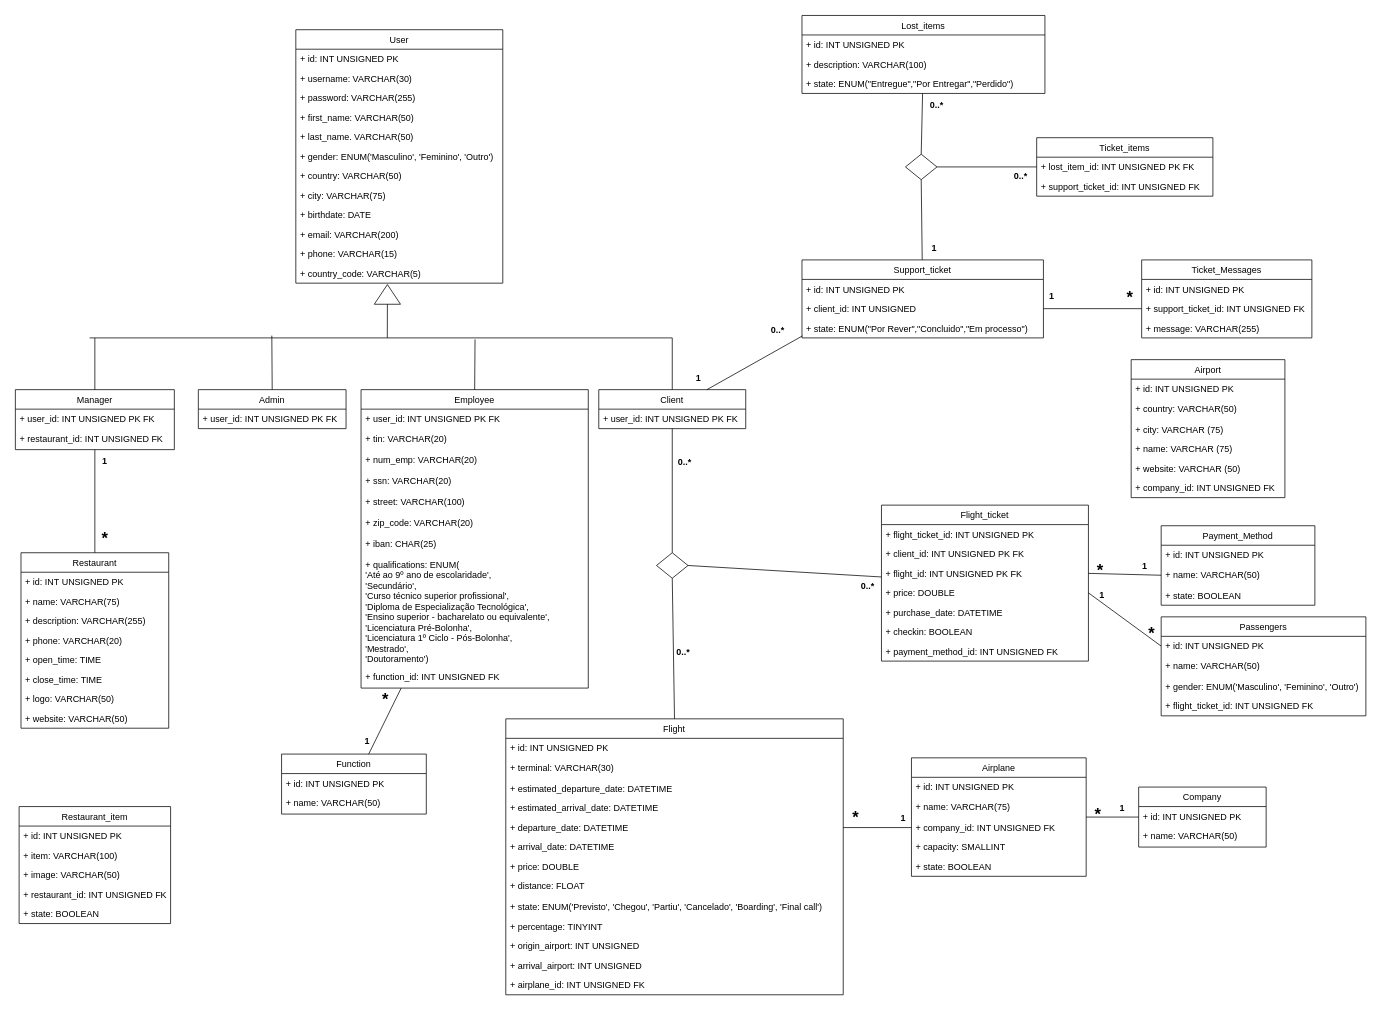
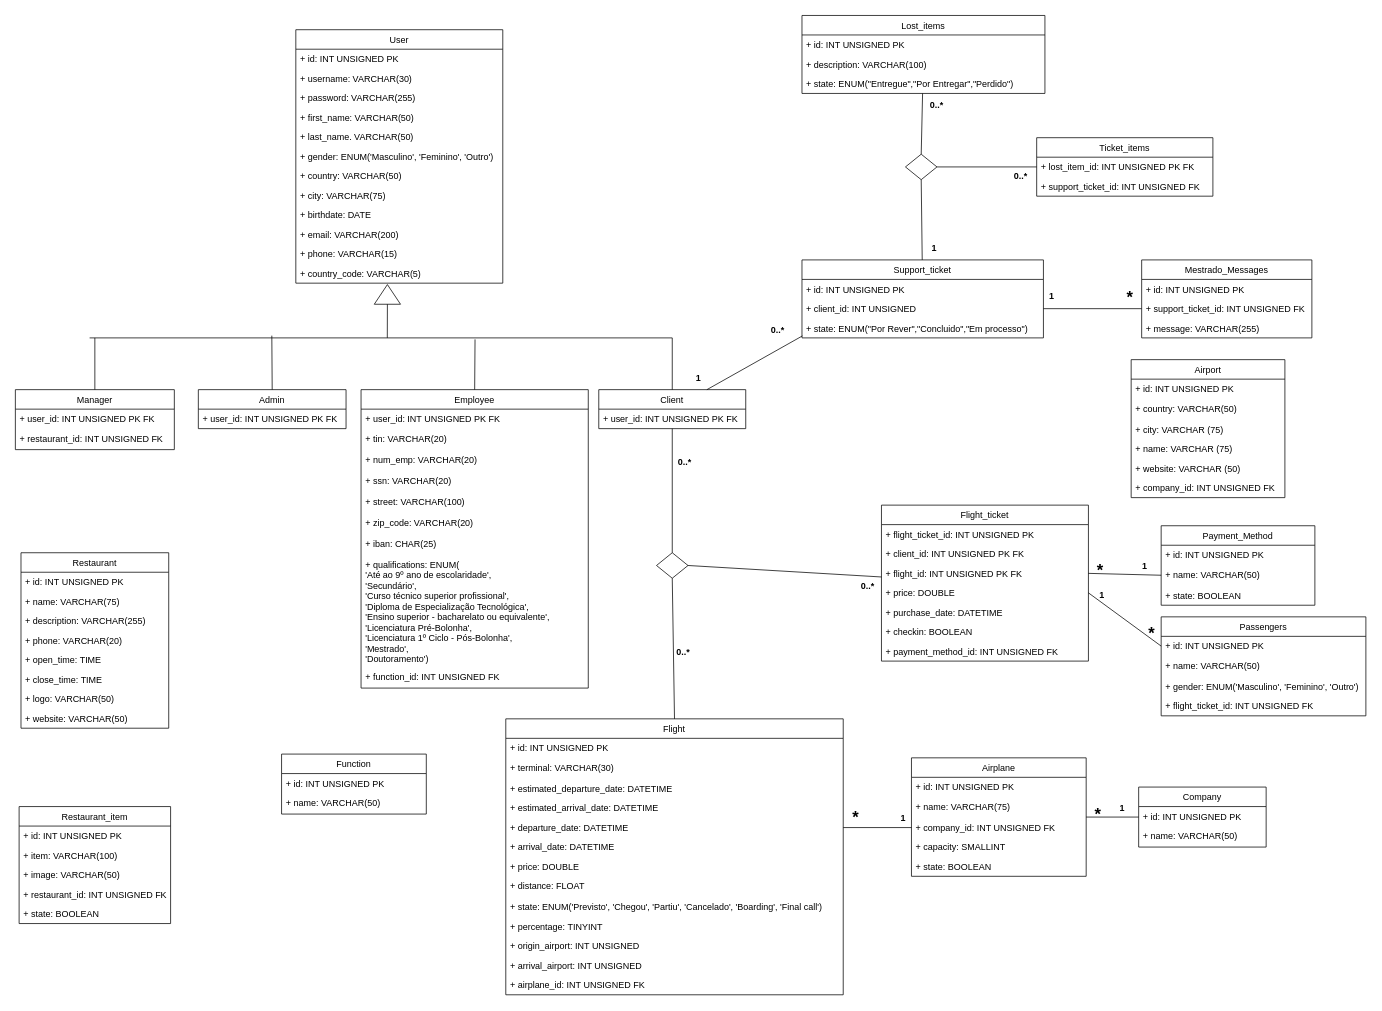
node "Ticket_Messages": label "Ticket_Messages" -> "Mestrado_Messages"
edge "Manager" -- "Restaurant": removed, labels "1", "*"
edge "Employee" -- "Function": removed, labels "*", "1"
